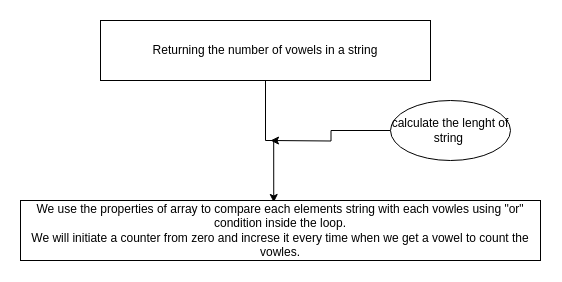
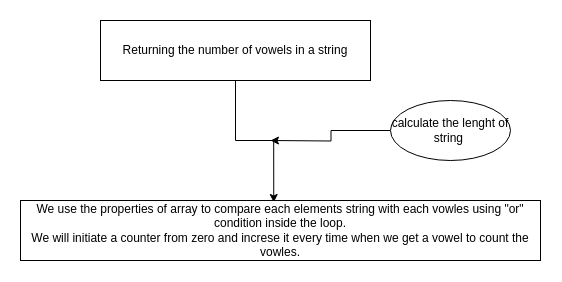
node "Returning the number of vowels in a string": size 330x60 -> 270x60
